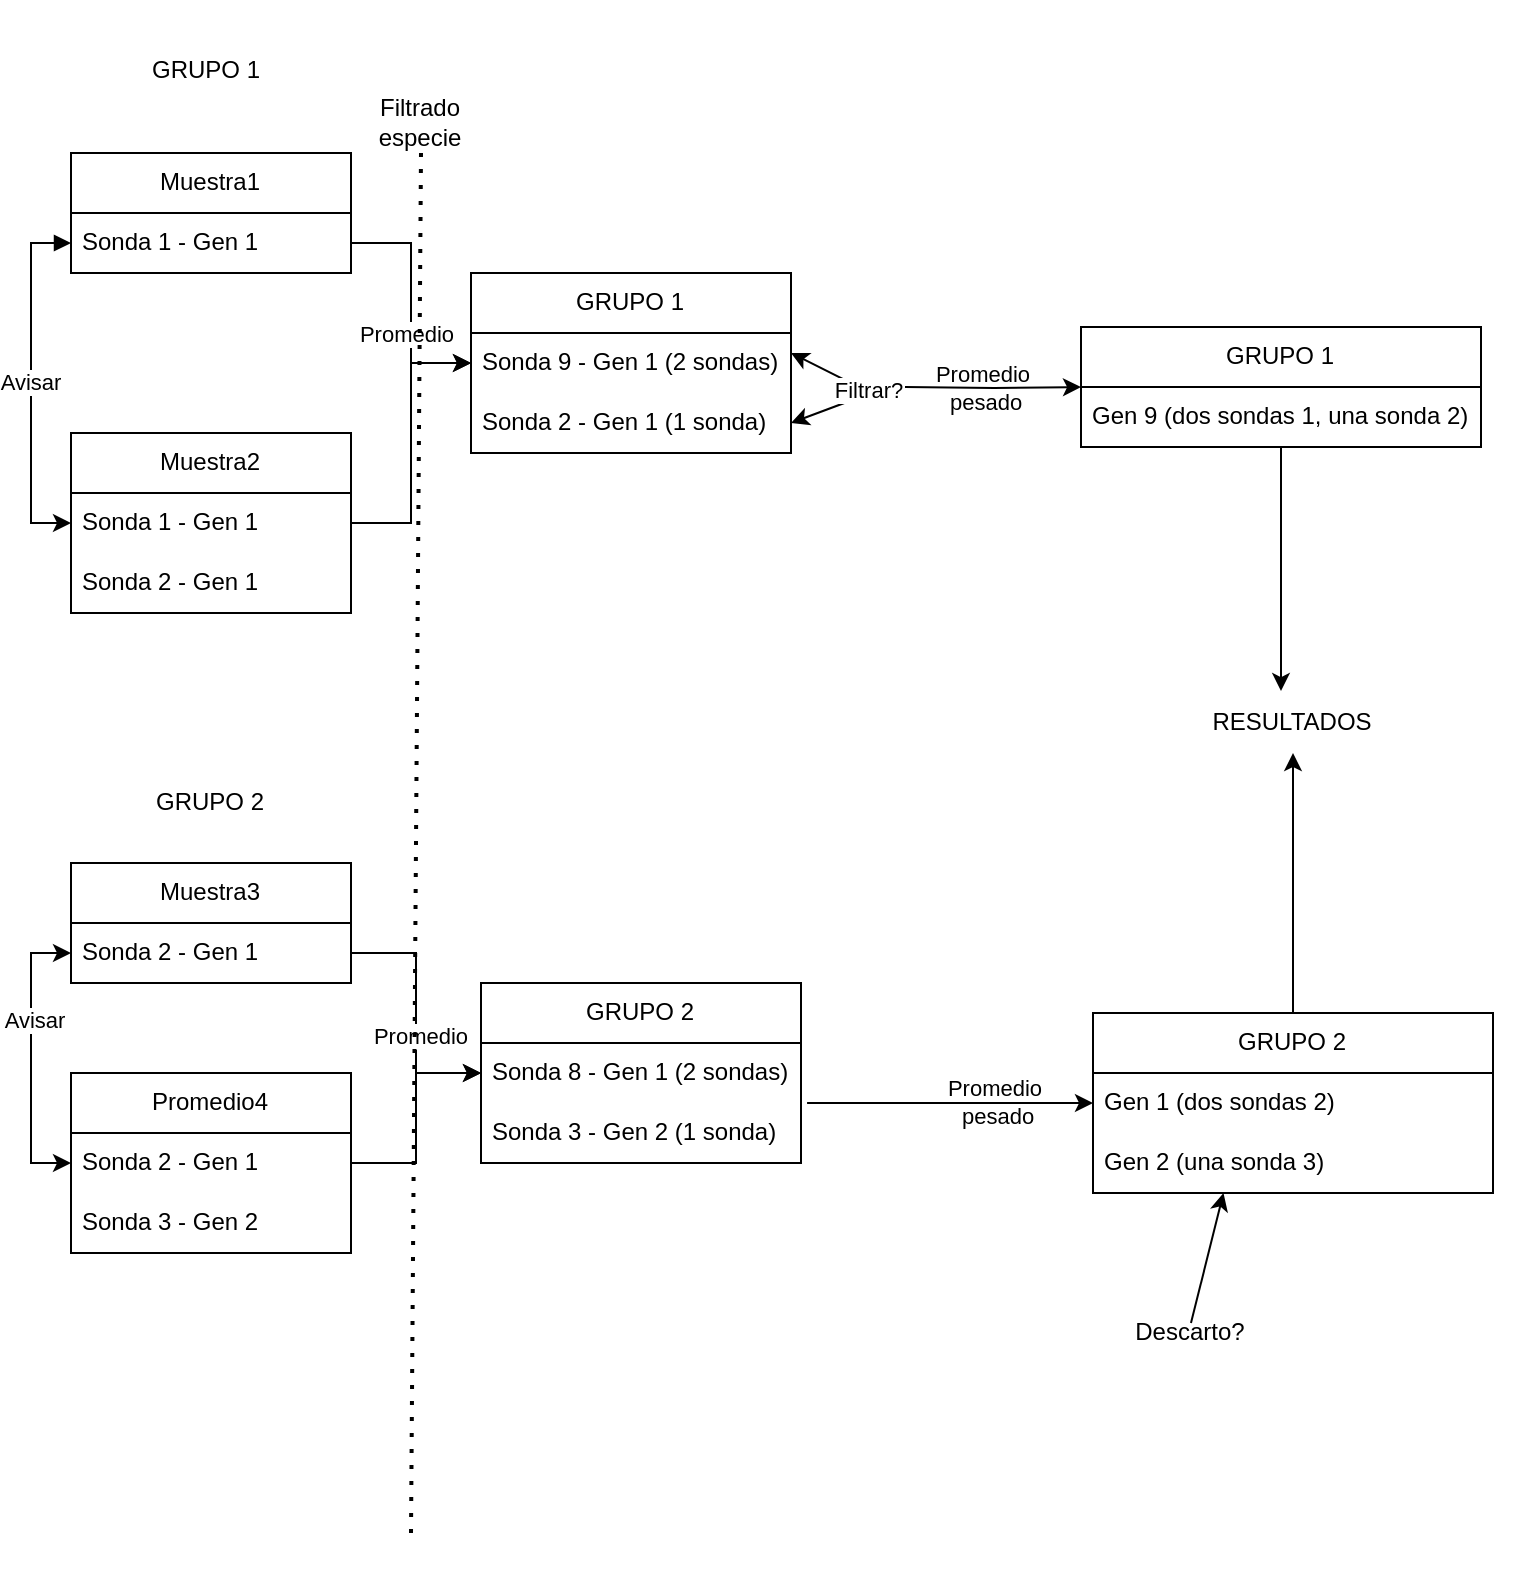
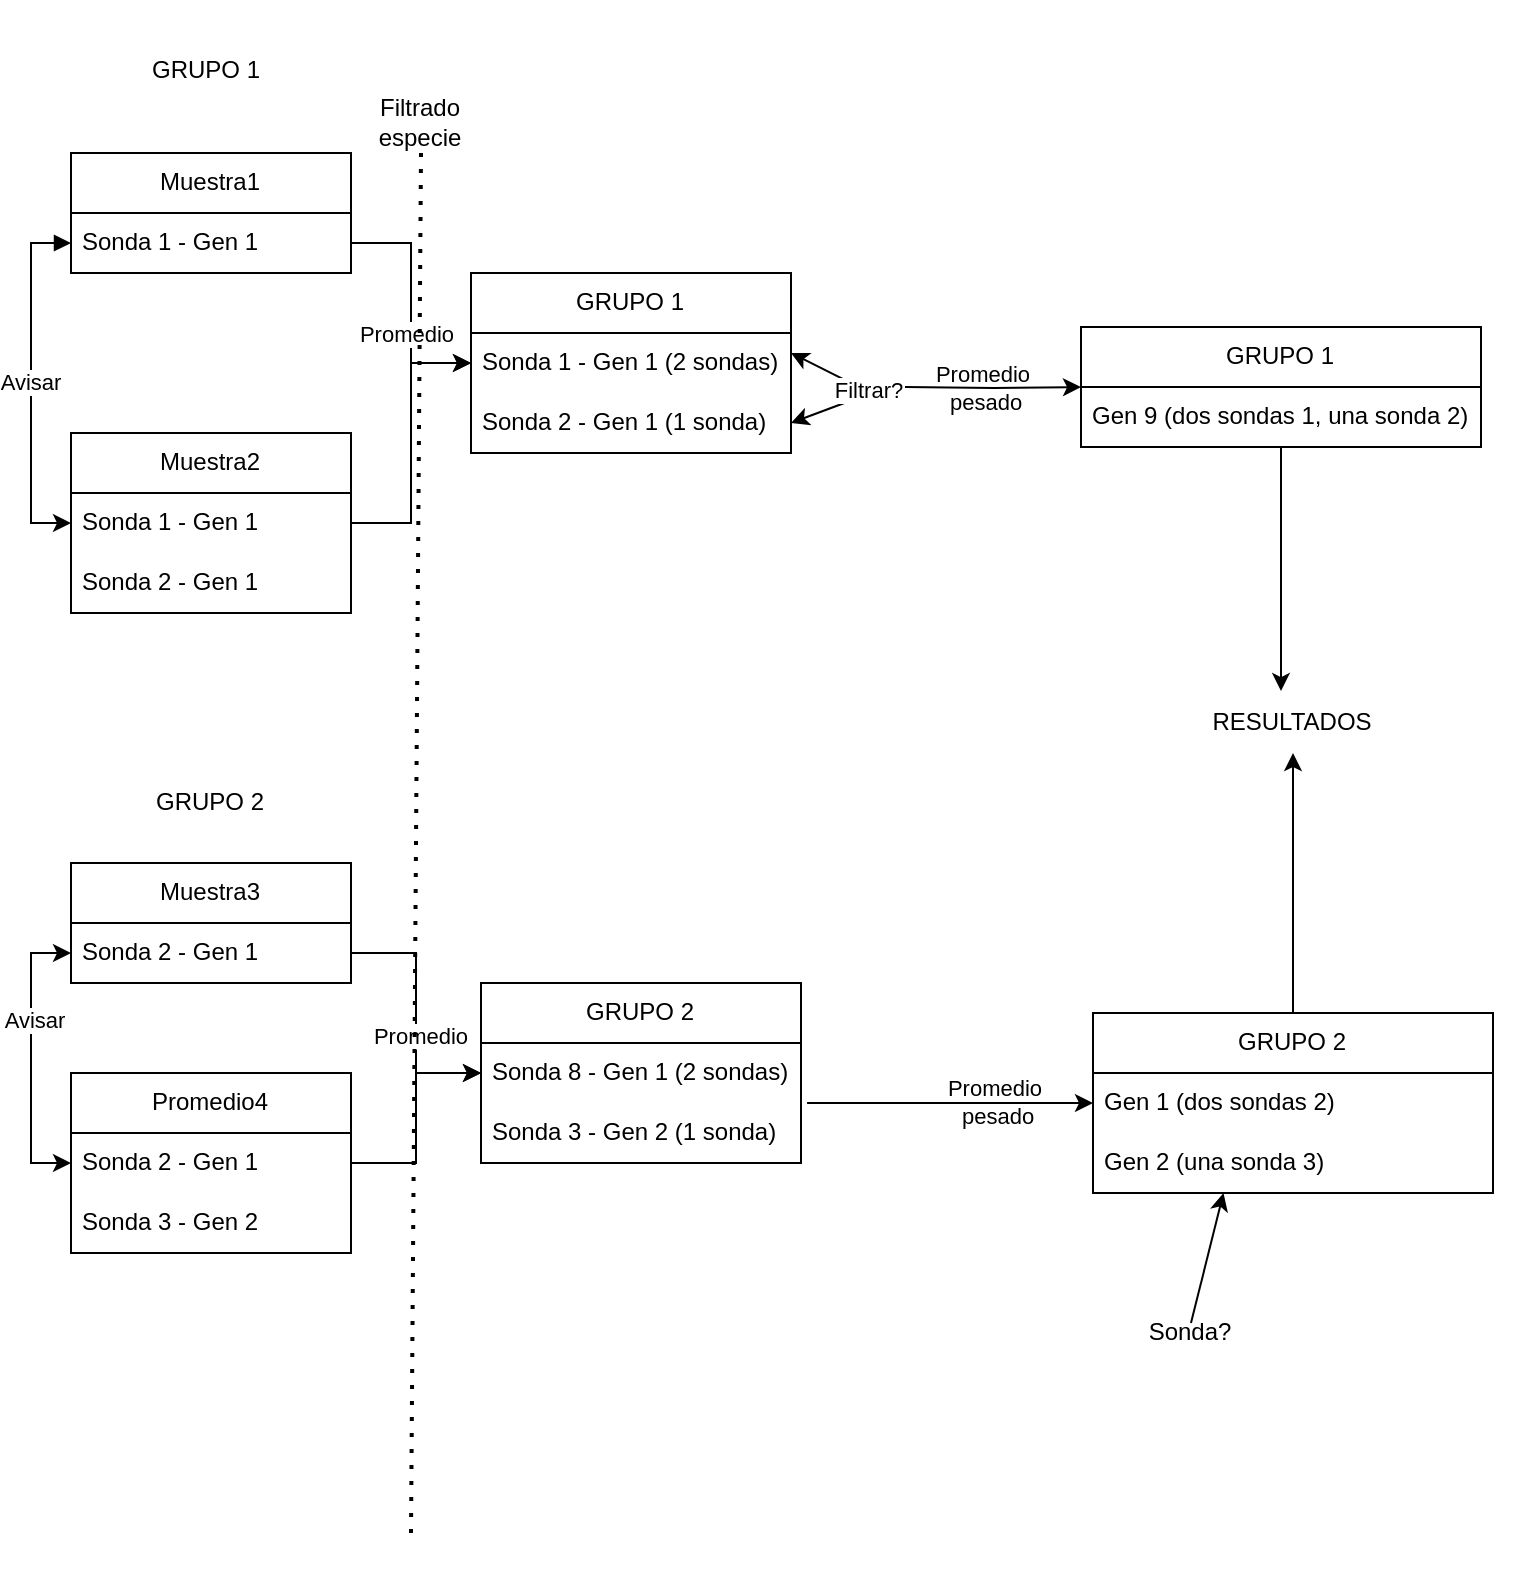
node "Sonda 9 - Gen 1 (2 sondas)": label "Sonda 9 - Gen 1 (2 sondas)" -> "Sonda 1 - Gen 1 (2 sondas)"
node "Descarto?": label "Descarto?" -> "Sonda?"
